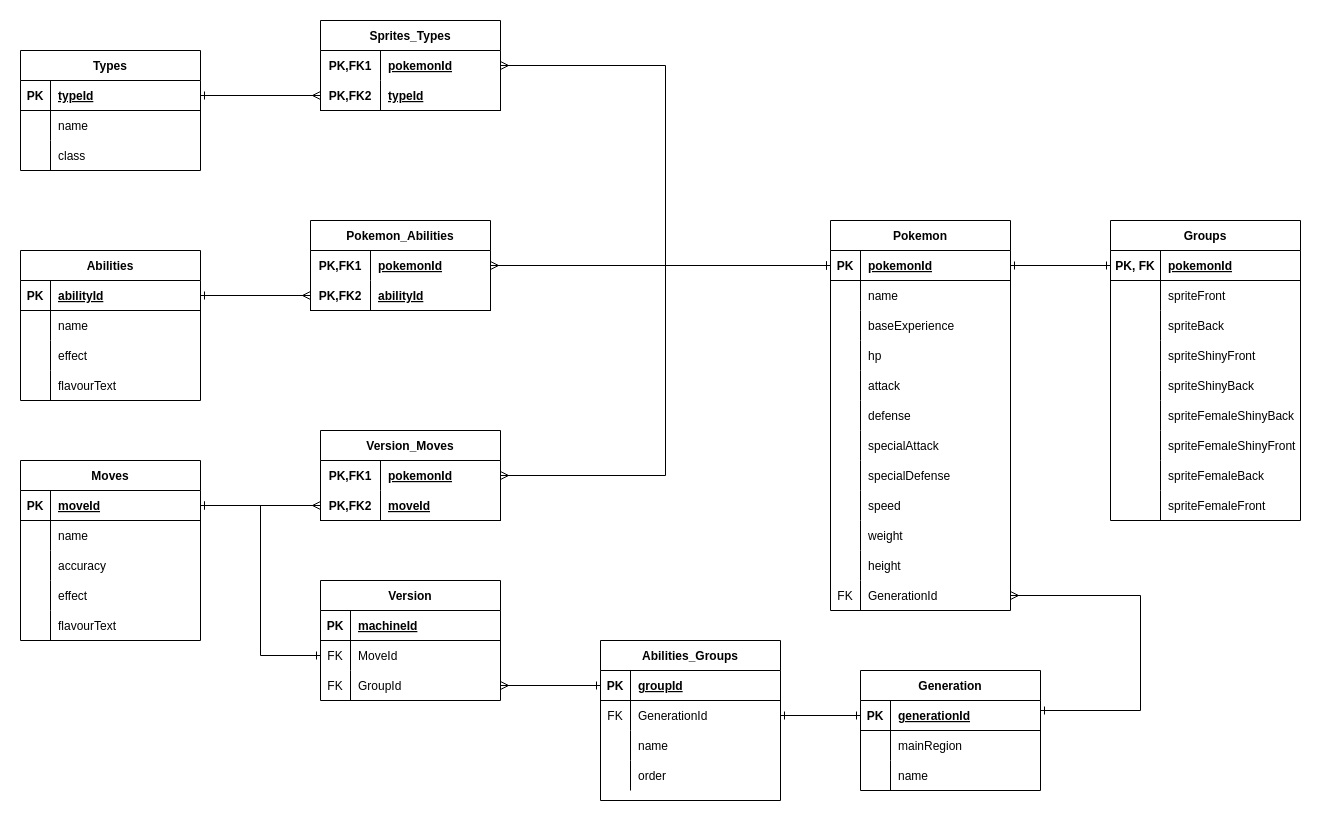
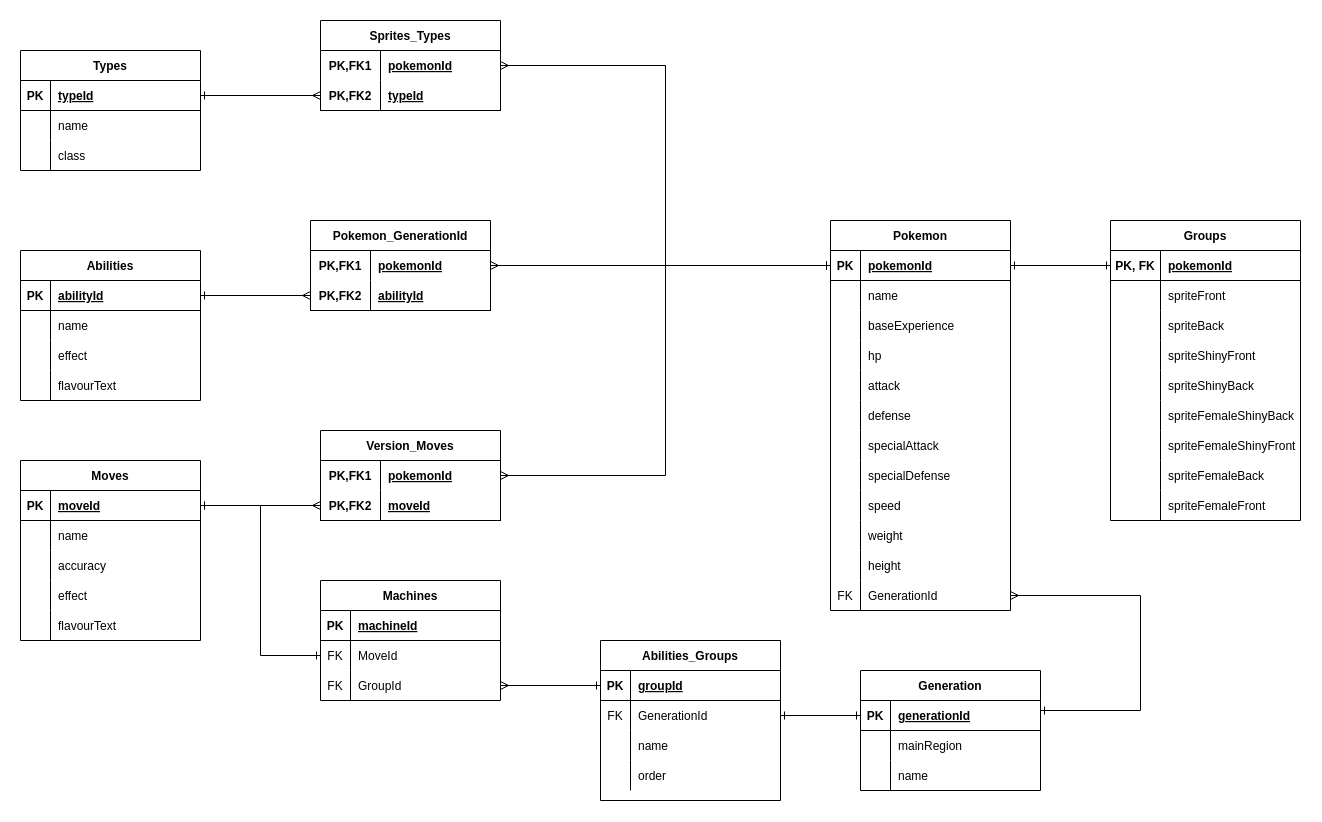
node "Pokemon_Abilities": label "Pokemon_Abilities" -> "Pokemon_GenerationId"
node "Version": label "Version" -> "Machines"
